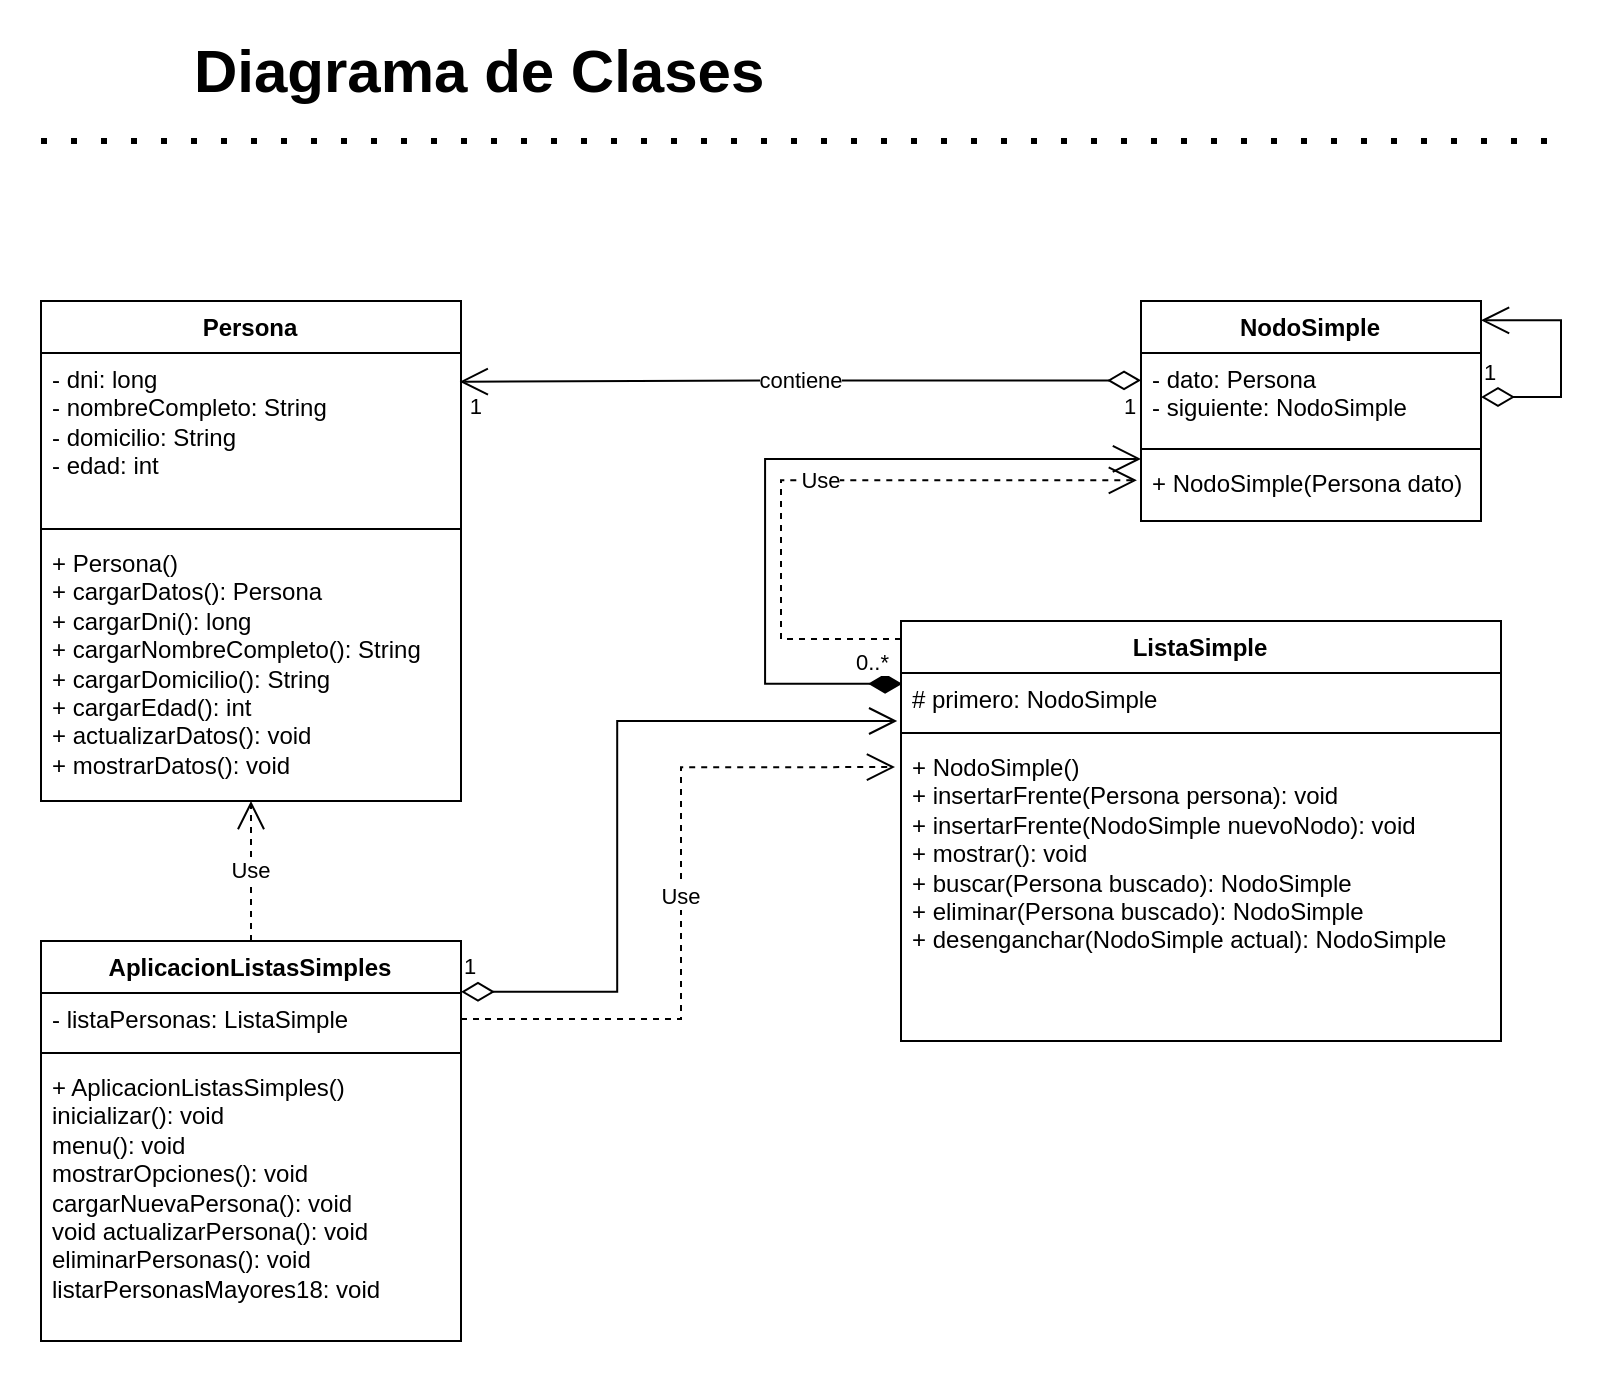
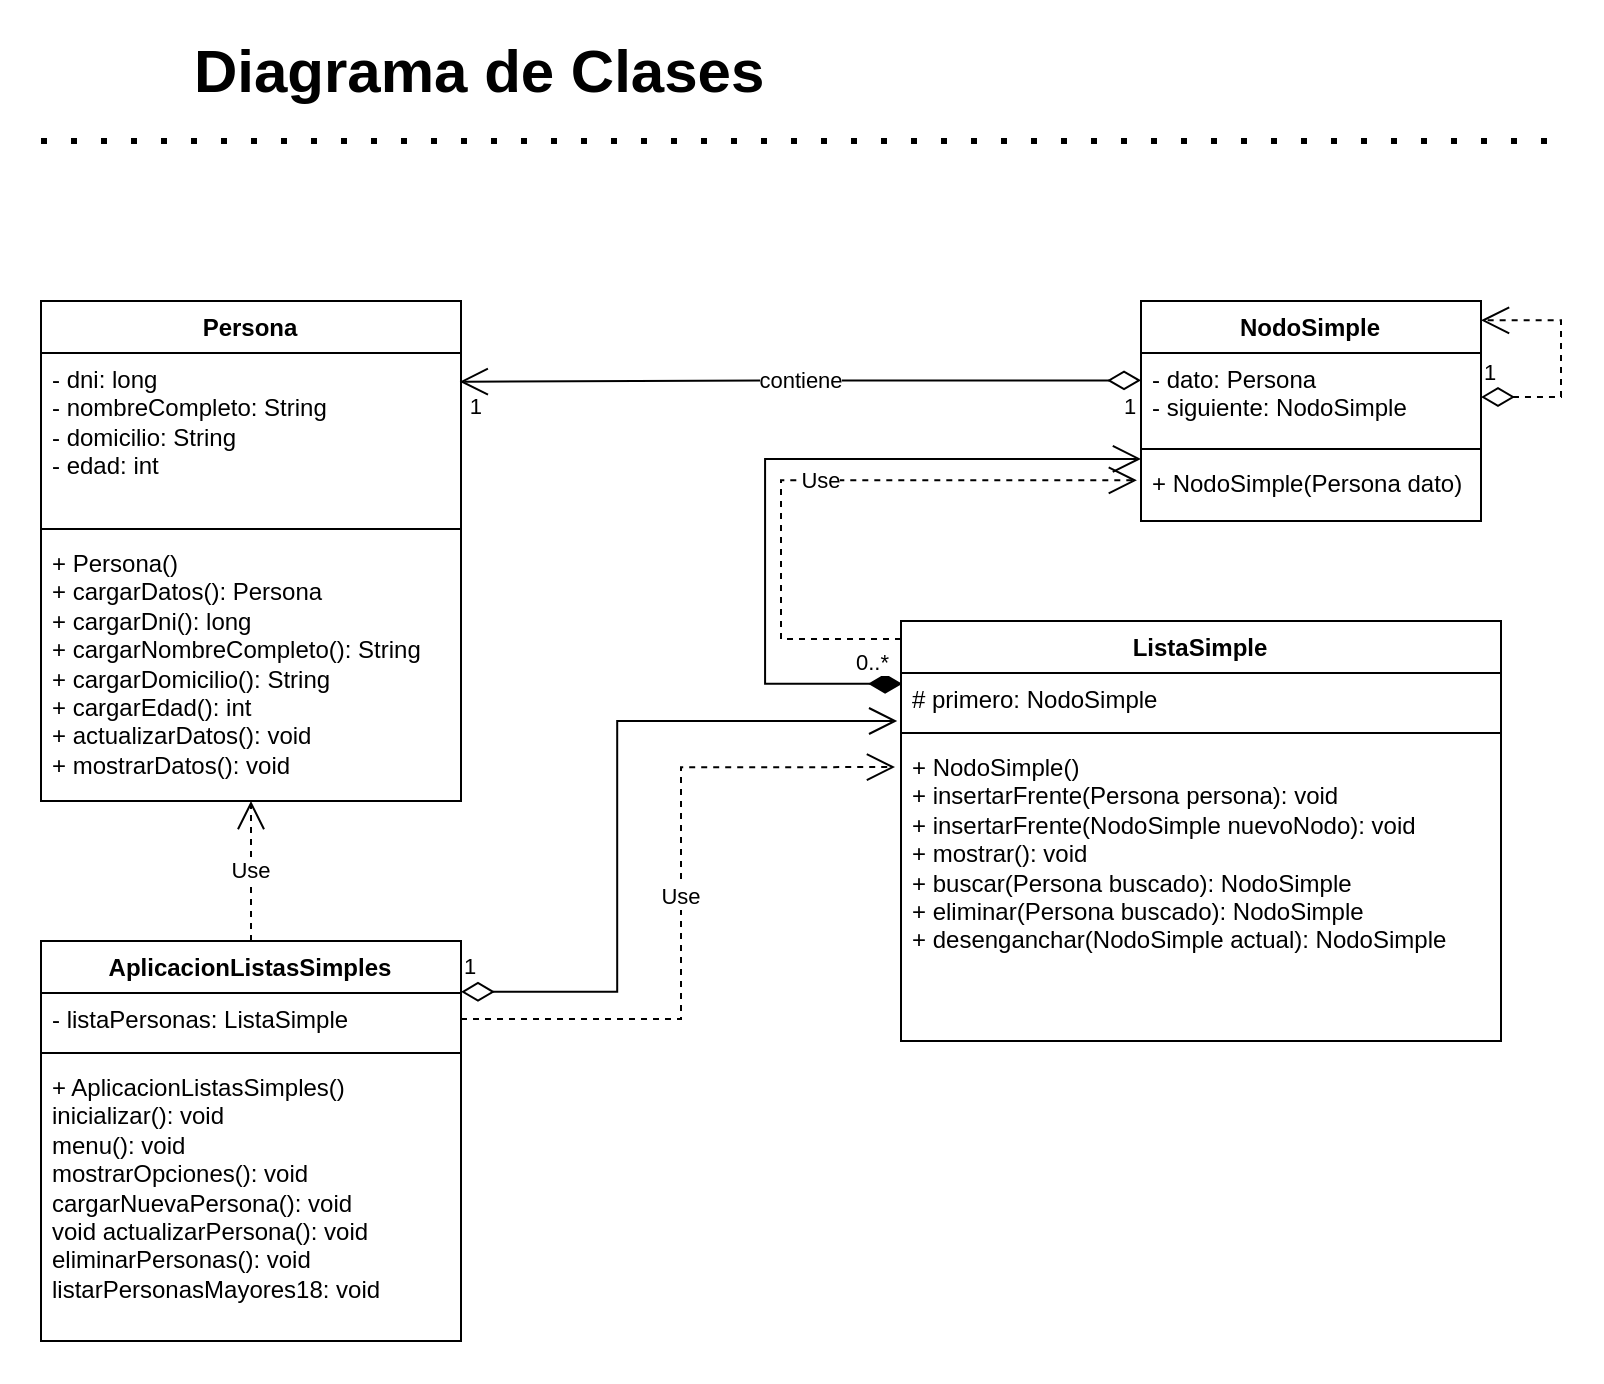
edge "- dato: Persona - siguiente: NodoSimple" -- "NodoSimple": style solid -> dashed
